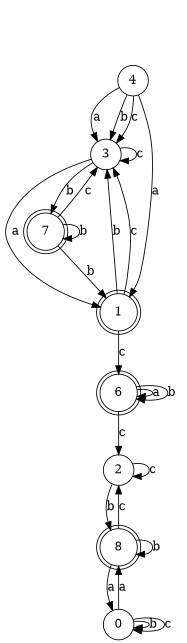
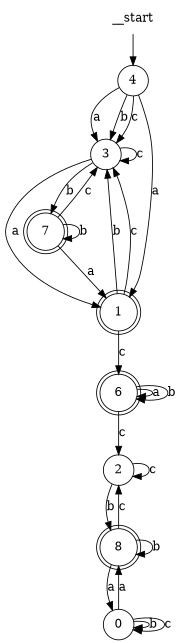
node "__start": added
edge "7" -> "1": label "b" -> "a"
